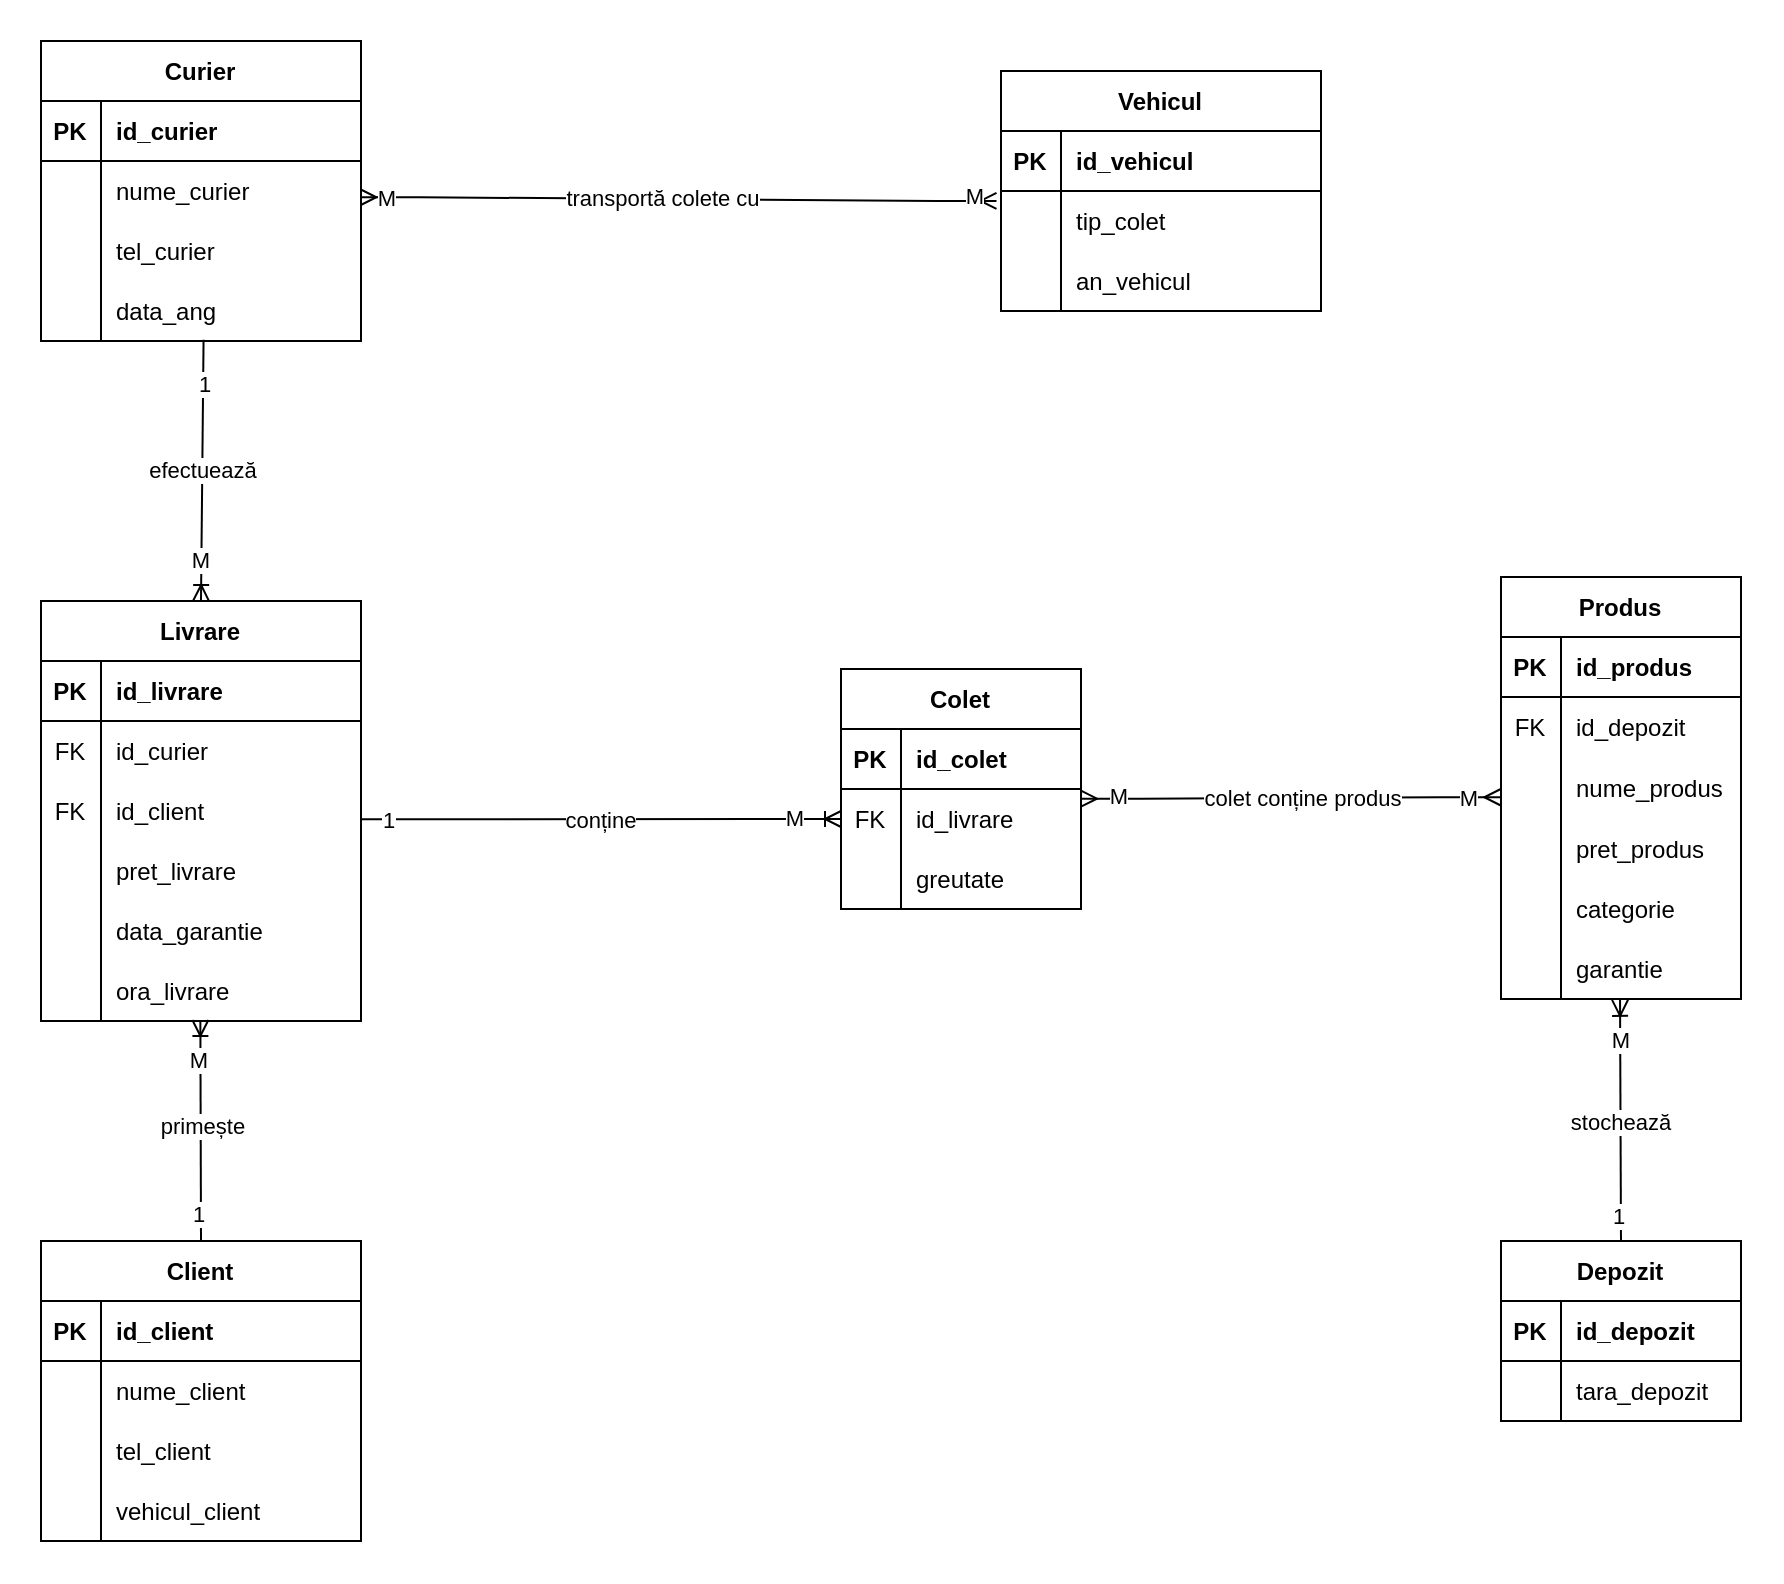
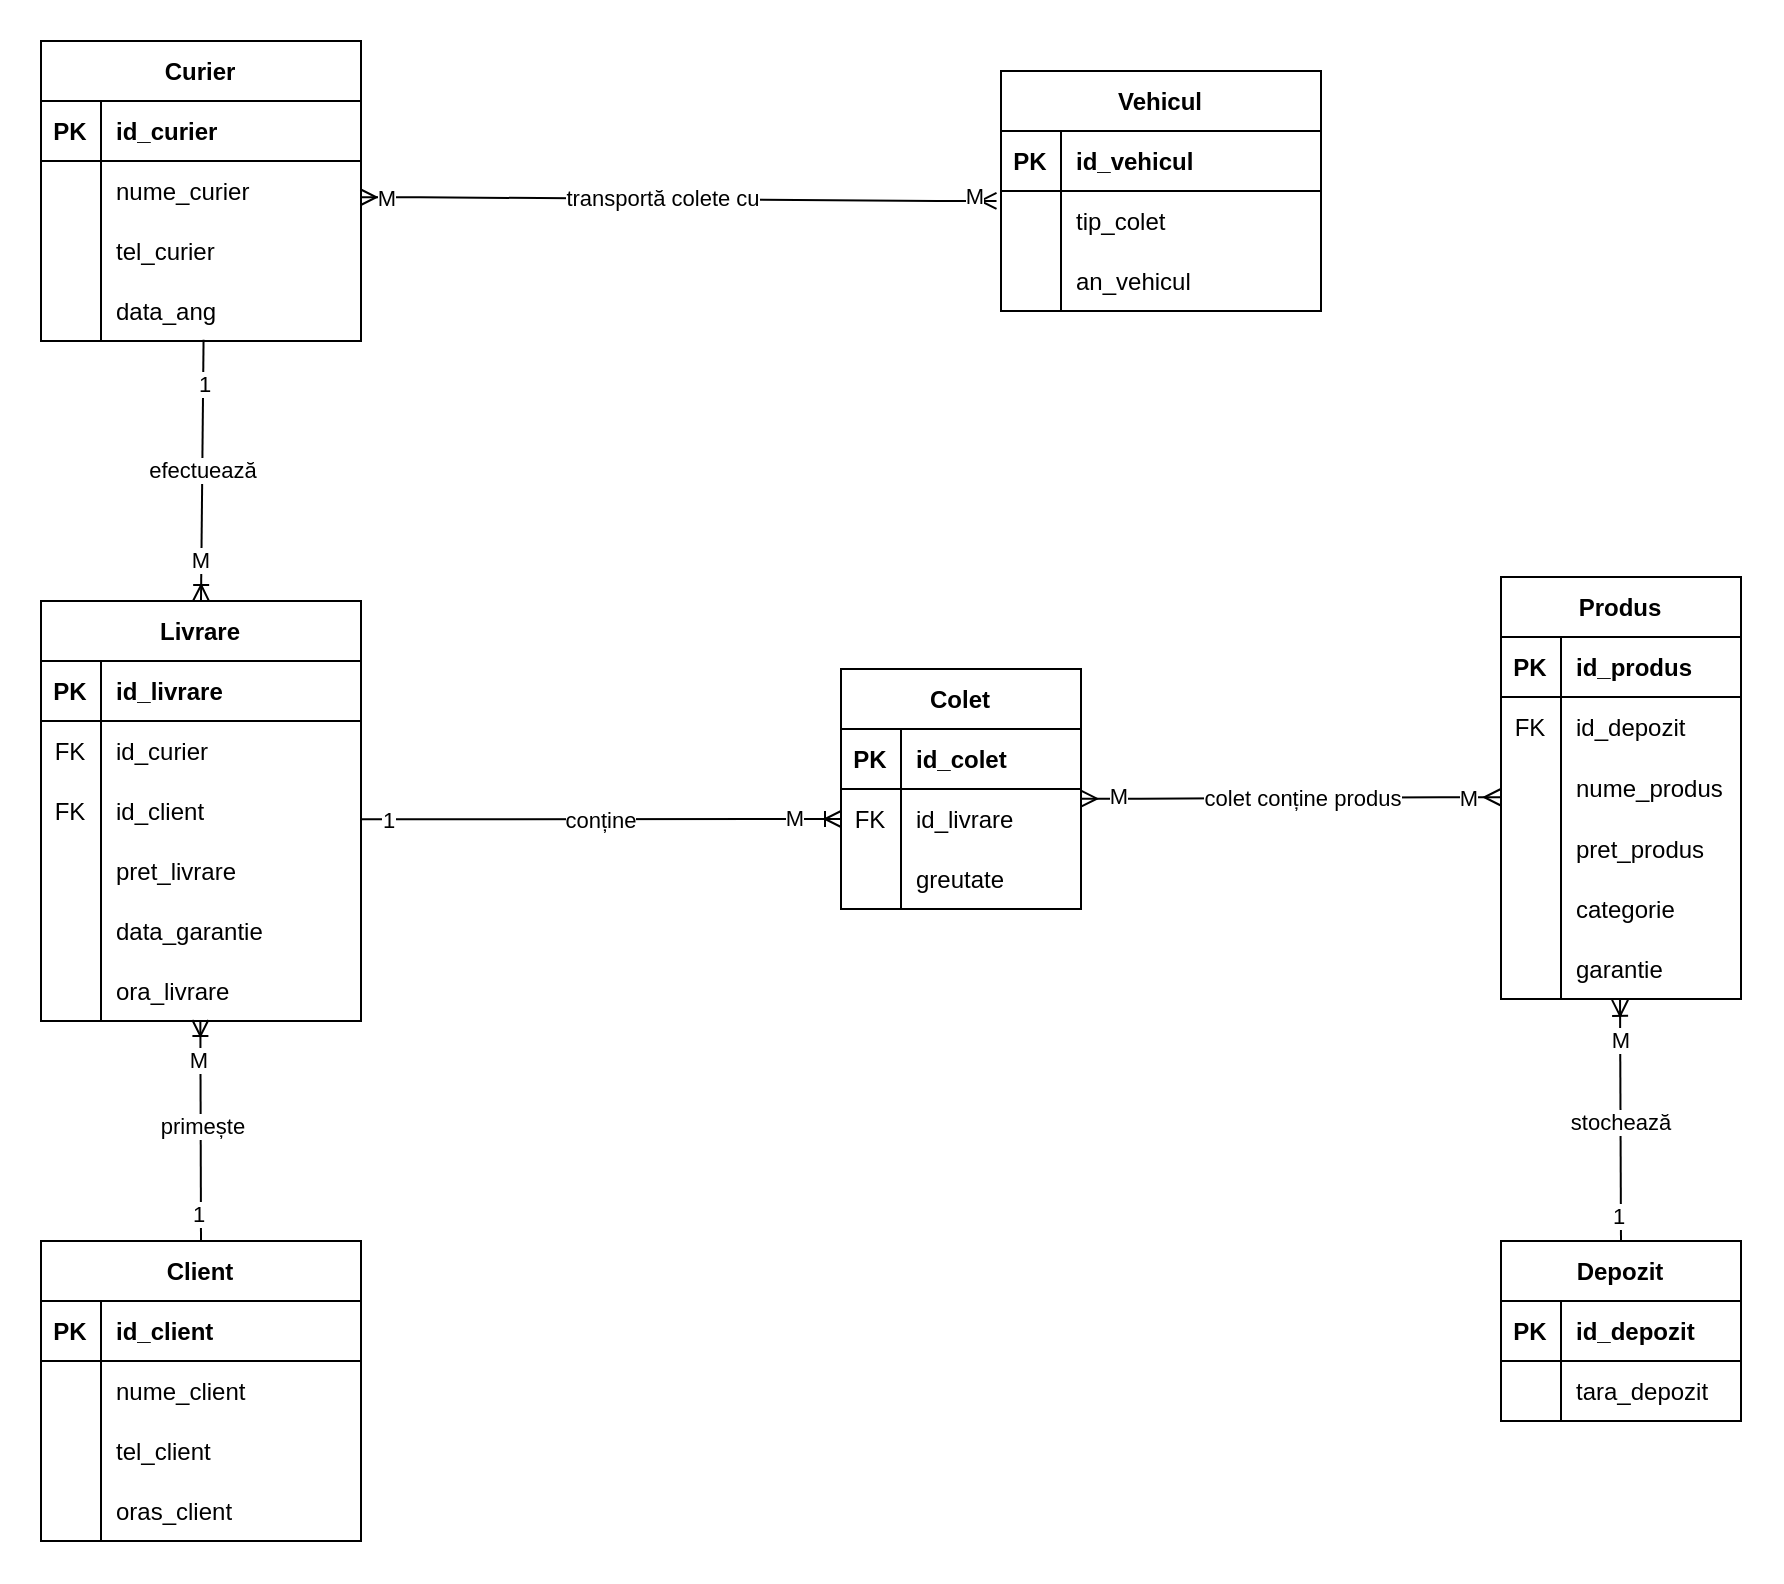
node "vehicul_client": label "vehicul_client" -> "oras_client"
